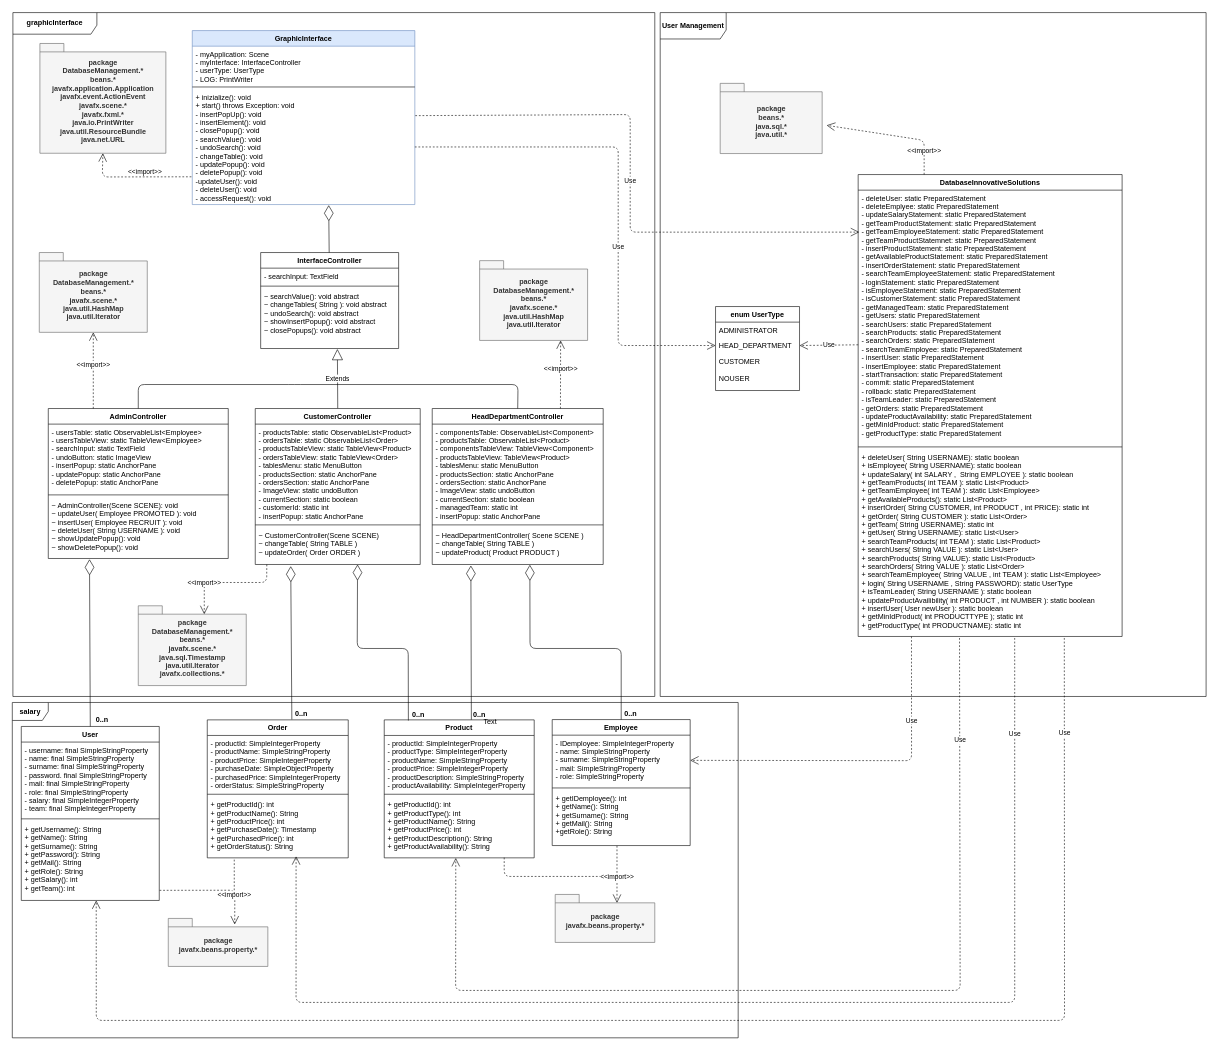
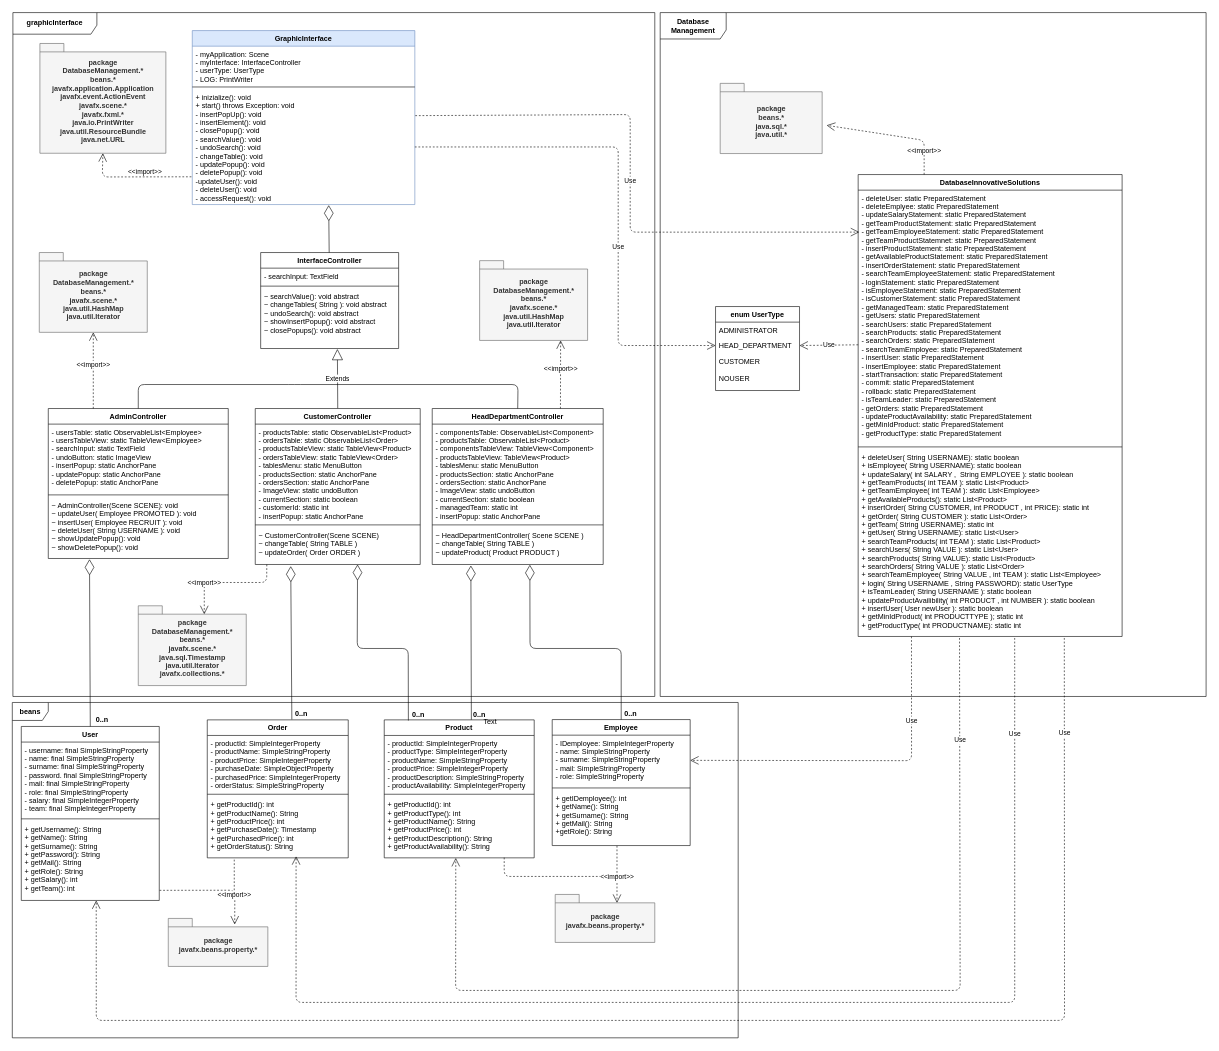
node "User Management": label "User Management" -> "Database Management"
node "salary": label "salary" -> "beans"
